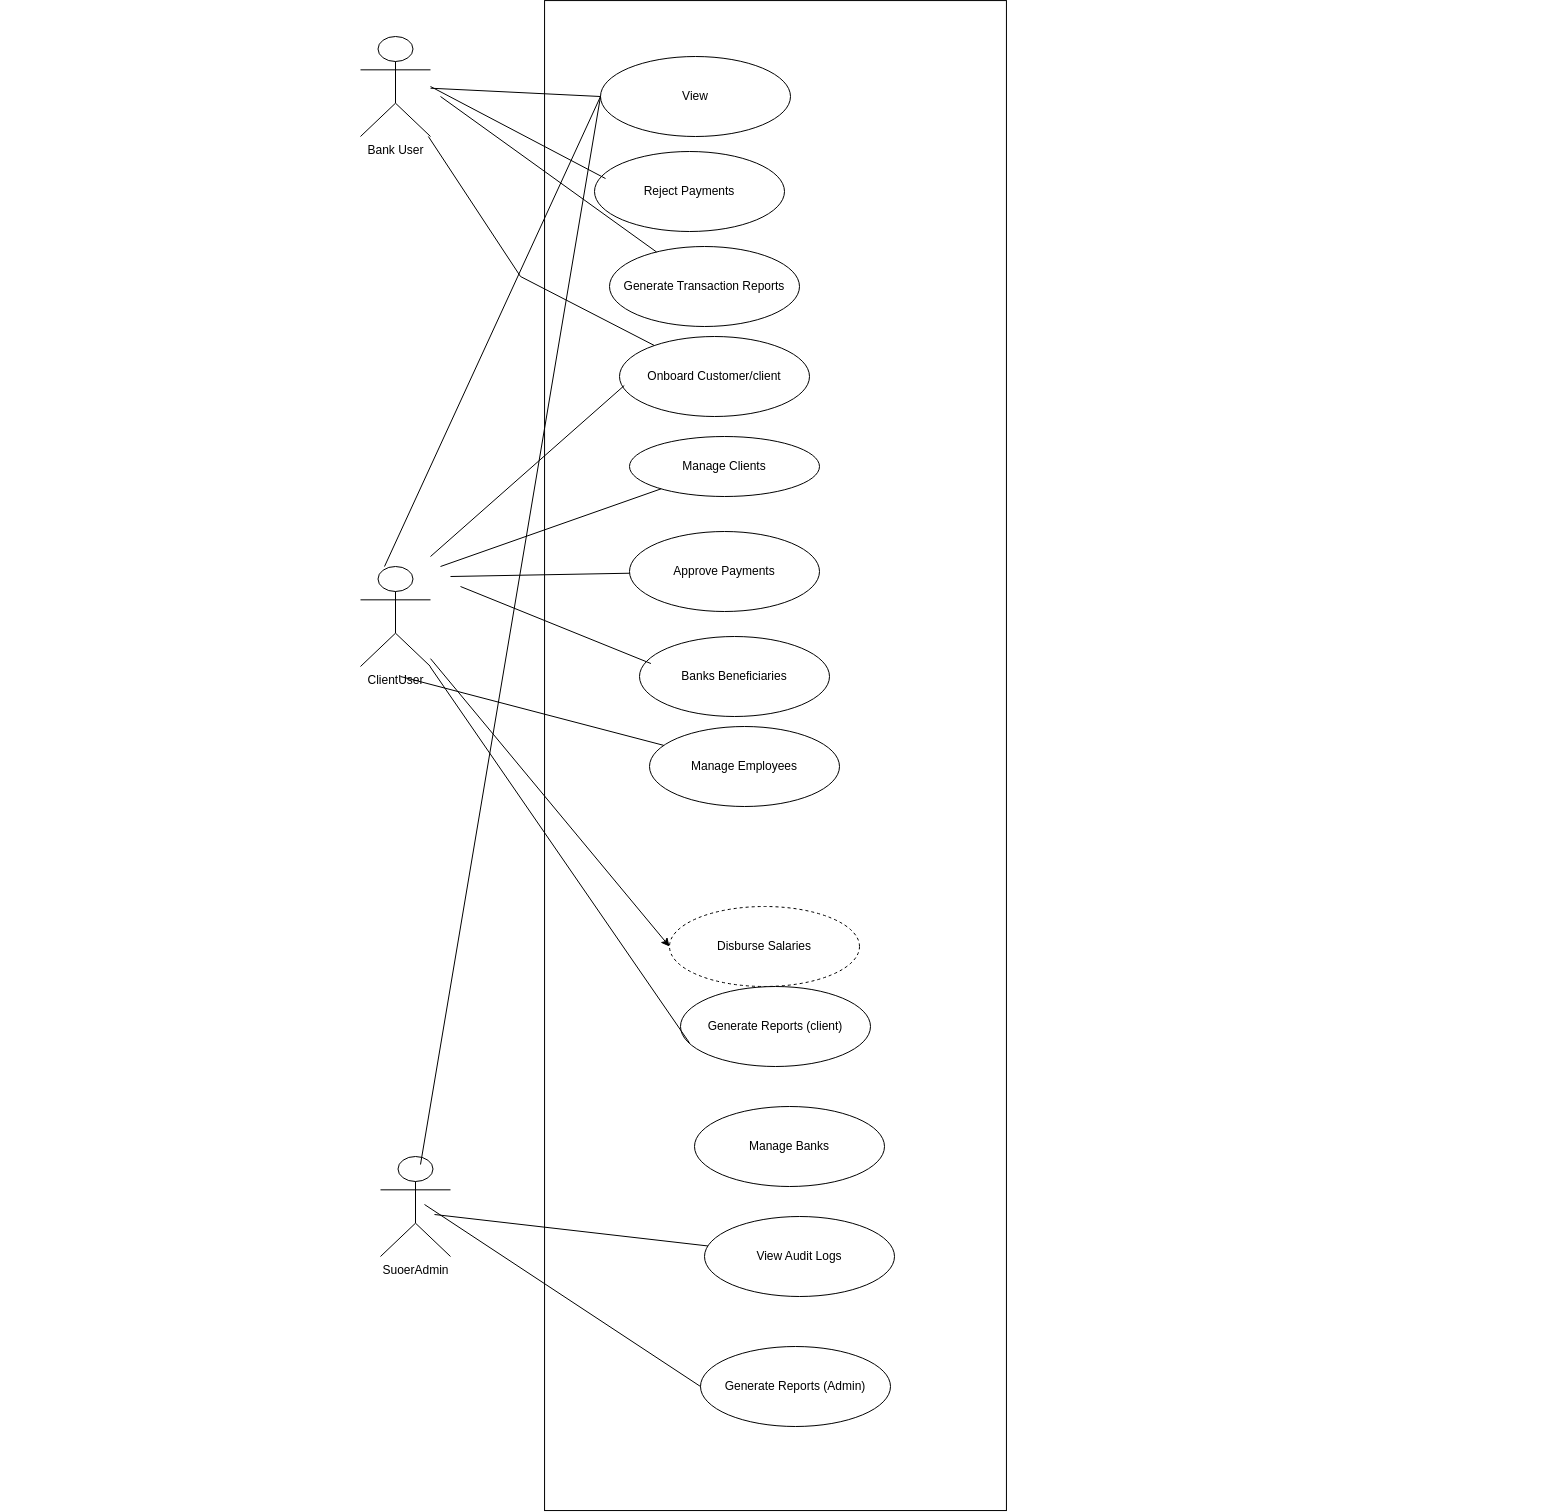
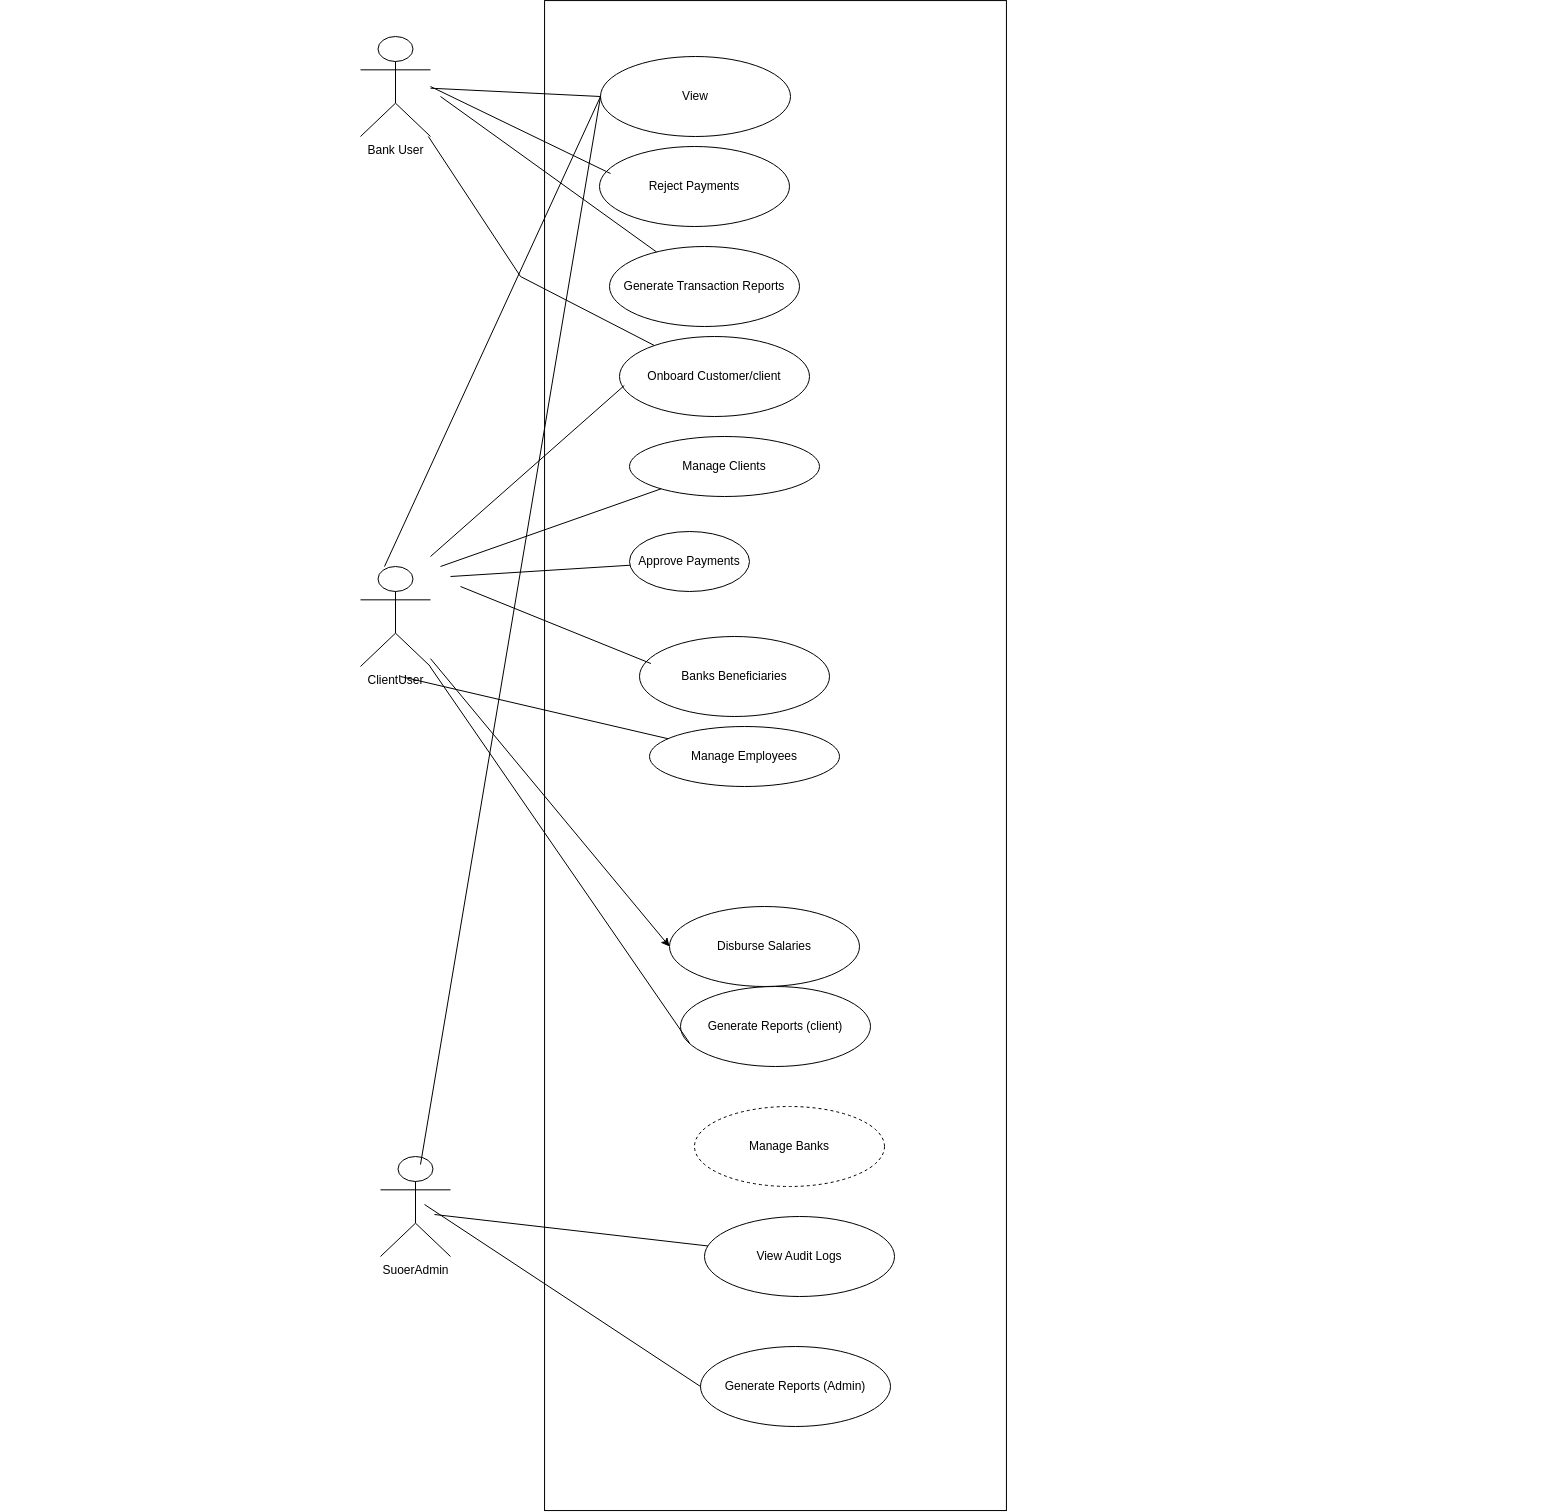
node "Reject Payments": moved (690, 192) -> (695, 187)
node "Approve Payments": size 190x80 -> 120x60
node "Manage Employees": size 190x80 -> 190x60
node "Disburse Salaries": style dashed -> solid
node "Manage Banks": style solid -> dashed
